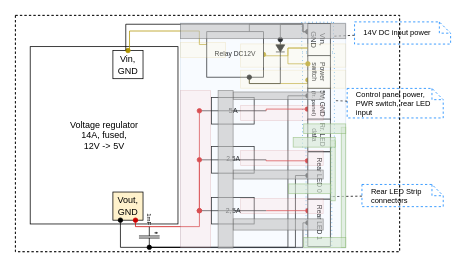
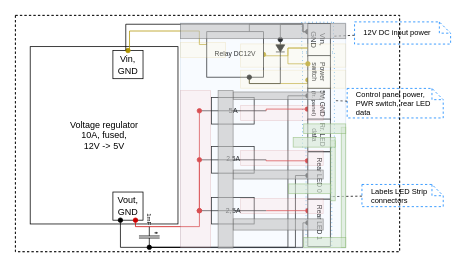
node "14V DC input power": label "14V DC input power" -> "12V DC input power"
node "Control panel power, PWR switch, rear LED input": label "Control panel power, PWR switch, rear LED input" -> "Control panel power, PWR switch, rear LED data"
node "Voltage regulator 14A, fused, 12V -> 5V": label "Voltage regulator 14A, fused, 12V -> 5V" -> "Voltage regulator 10A, fused, 12V -> 5V"
node "Rear LED Strip connectors": label "Rear LED Strip connectors" -> "Labels LED Strip connectors"
node "Vout, GND": fillcolor #fff2cc -> #ffffff
